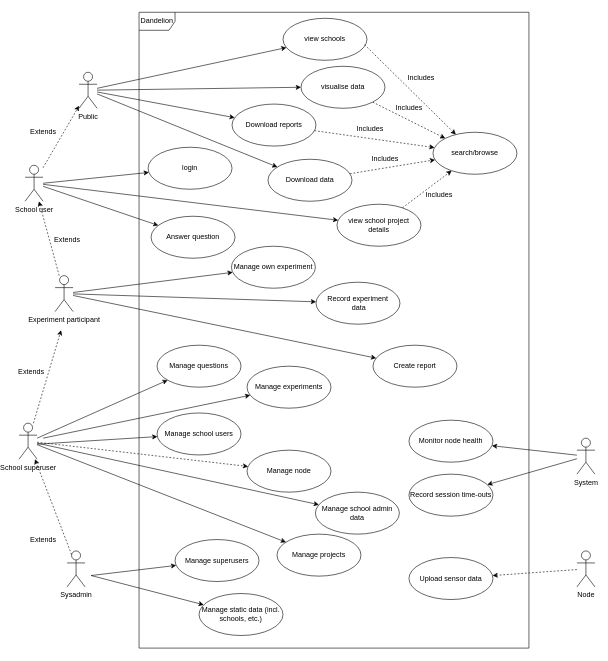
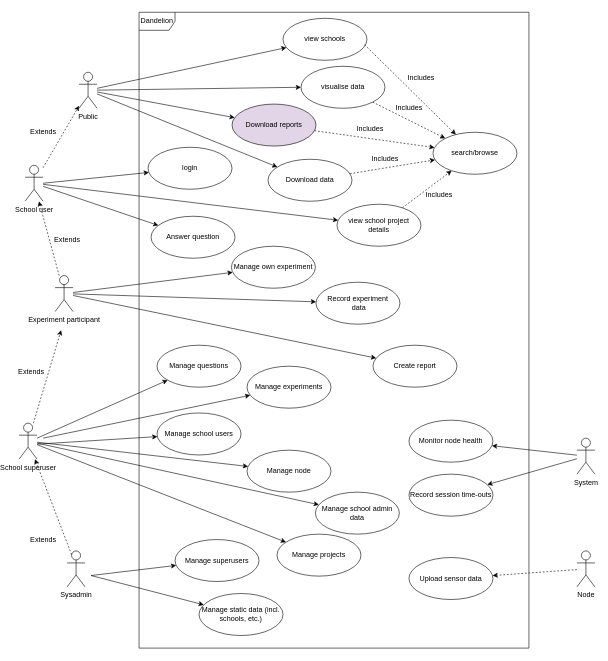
node "Download reports": fillcolor #ffffff -> #e1d5e7
edge "School superuser" -> "Manage node": style dashed -> solid
